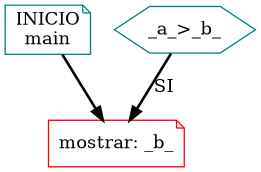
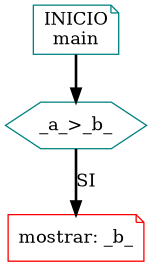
edge "INICIO main" -> "mostrar: _b_": now "INICIO main" -> "_a_>_b_"
